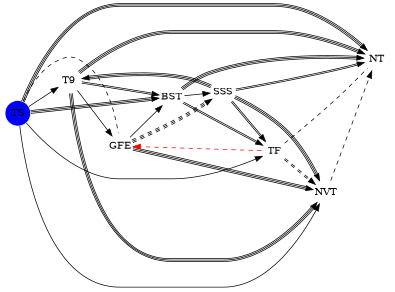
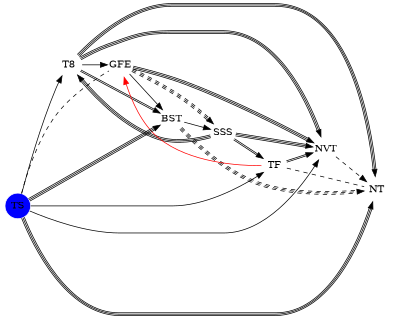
edge "BST" -> "NT": style solid -> dashed
edge "SSS" -> "NT": removed
node "T9": label "T9" -> "T8"
edge "BST" -> "TF": removed
edge "TF" -> "GFE": style dashed -> solid
edge "TF" -> "NVT": style dashed -> solid
